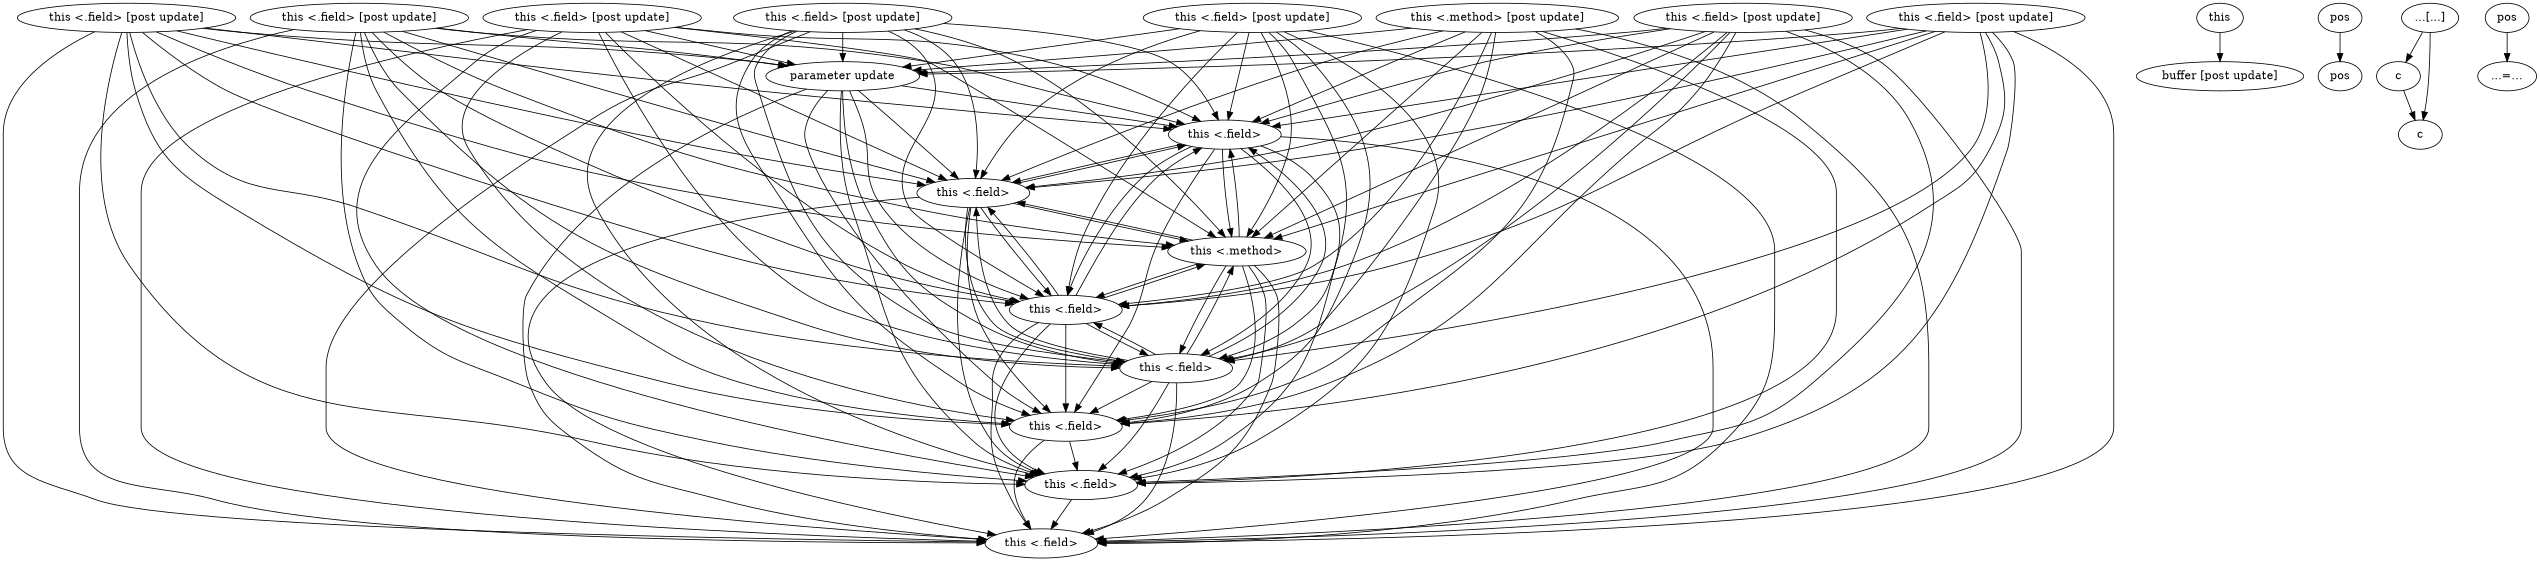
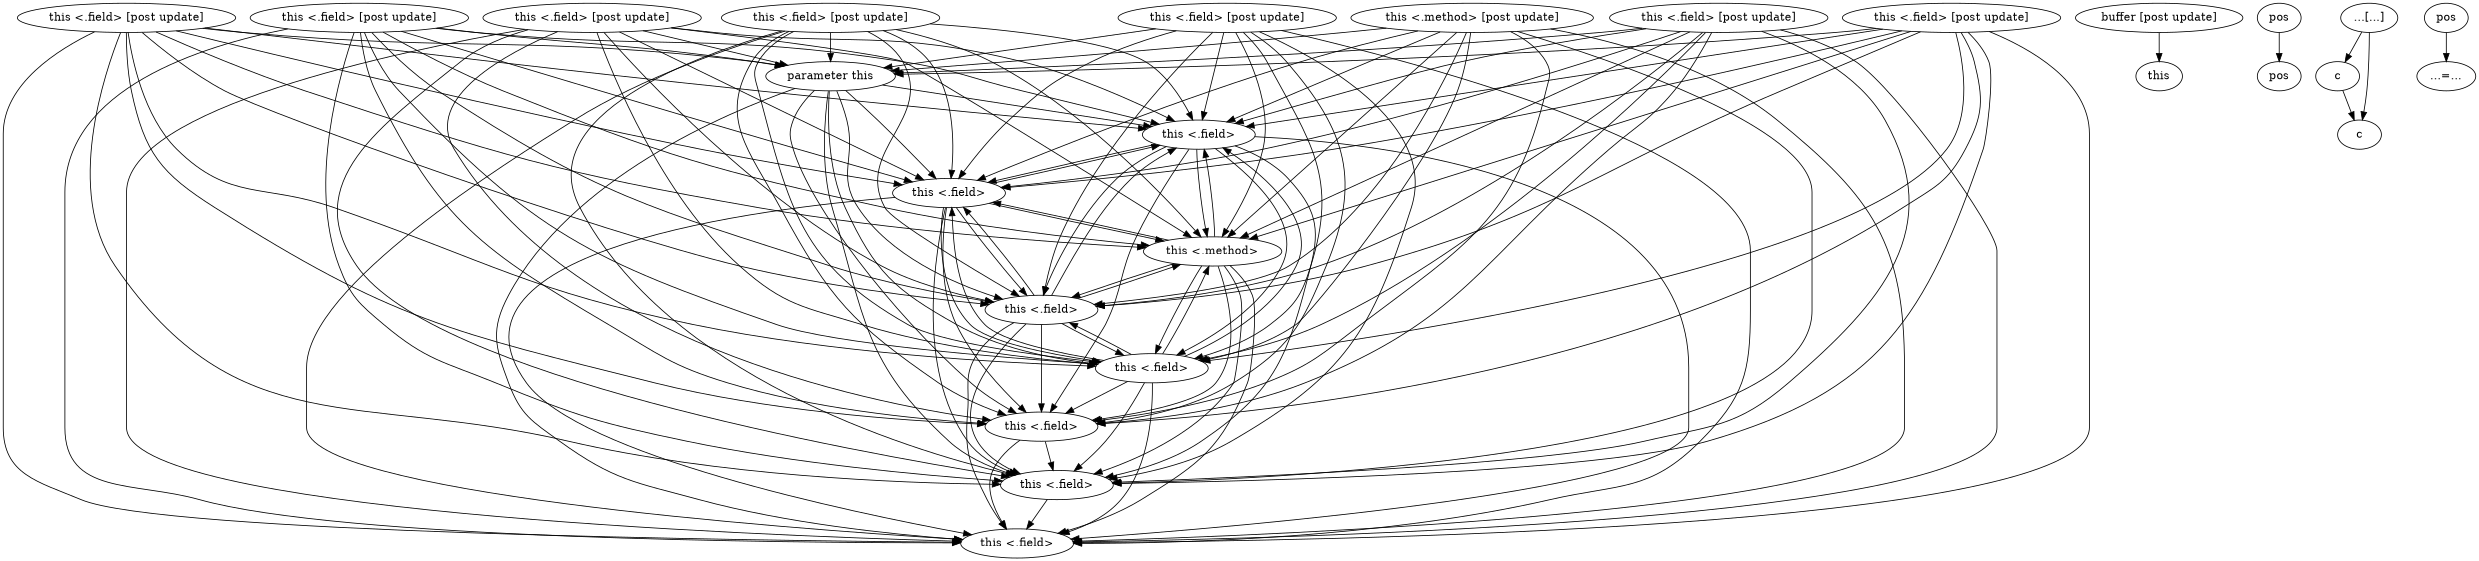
edge "this" -> "buffer [post update]": reversed
node "parameter update": label "parameter update" -> "parameter this"
